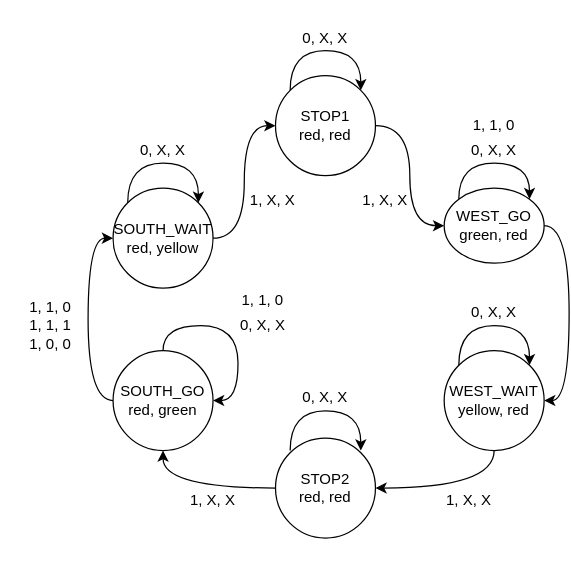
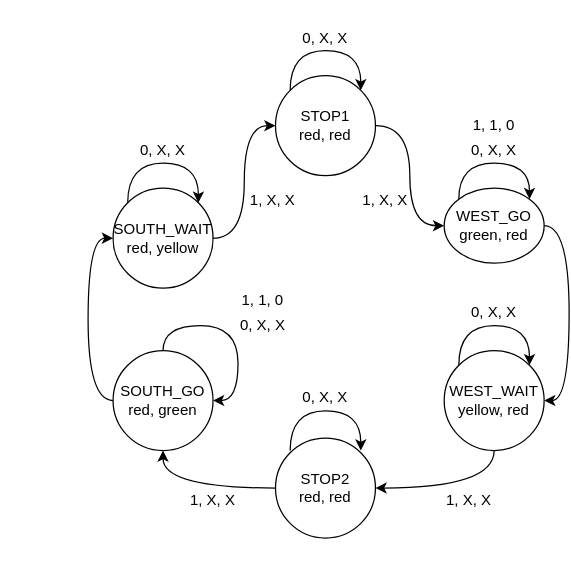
node "1, 1, 0 1, 1, 1 1, 0, 0": removed
